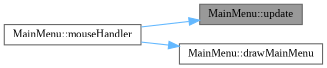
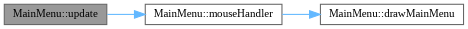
edge "MainMenu::mouseHandler" -> "MainMenu::update": reversed
